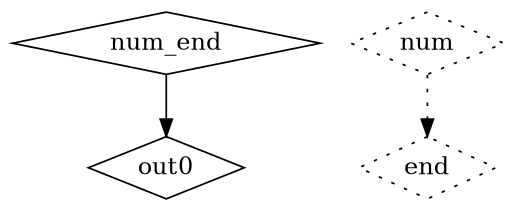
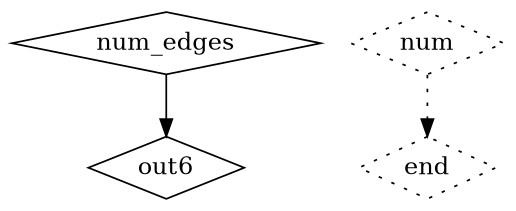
node "num_end": label "num_end" -> "num_edges"
node "out0": label "out0" -> "out6"
